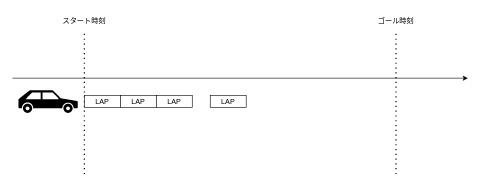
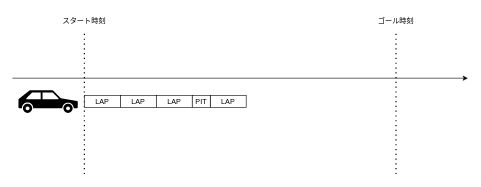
node "PIT": added
